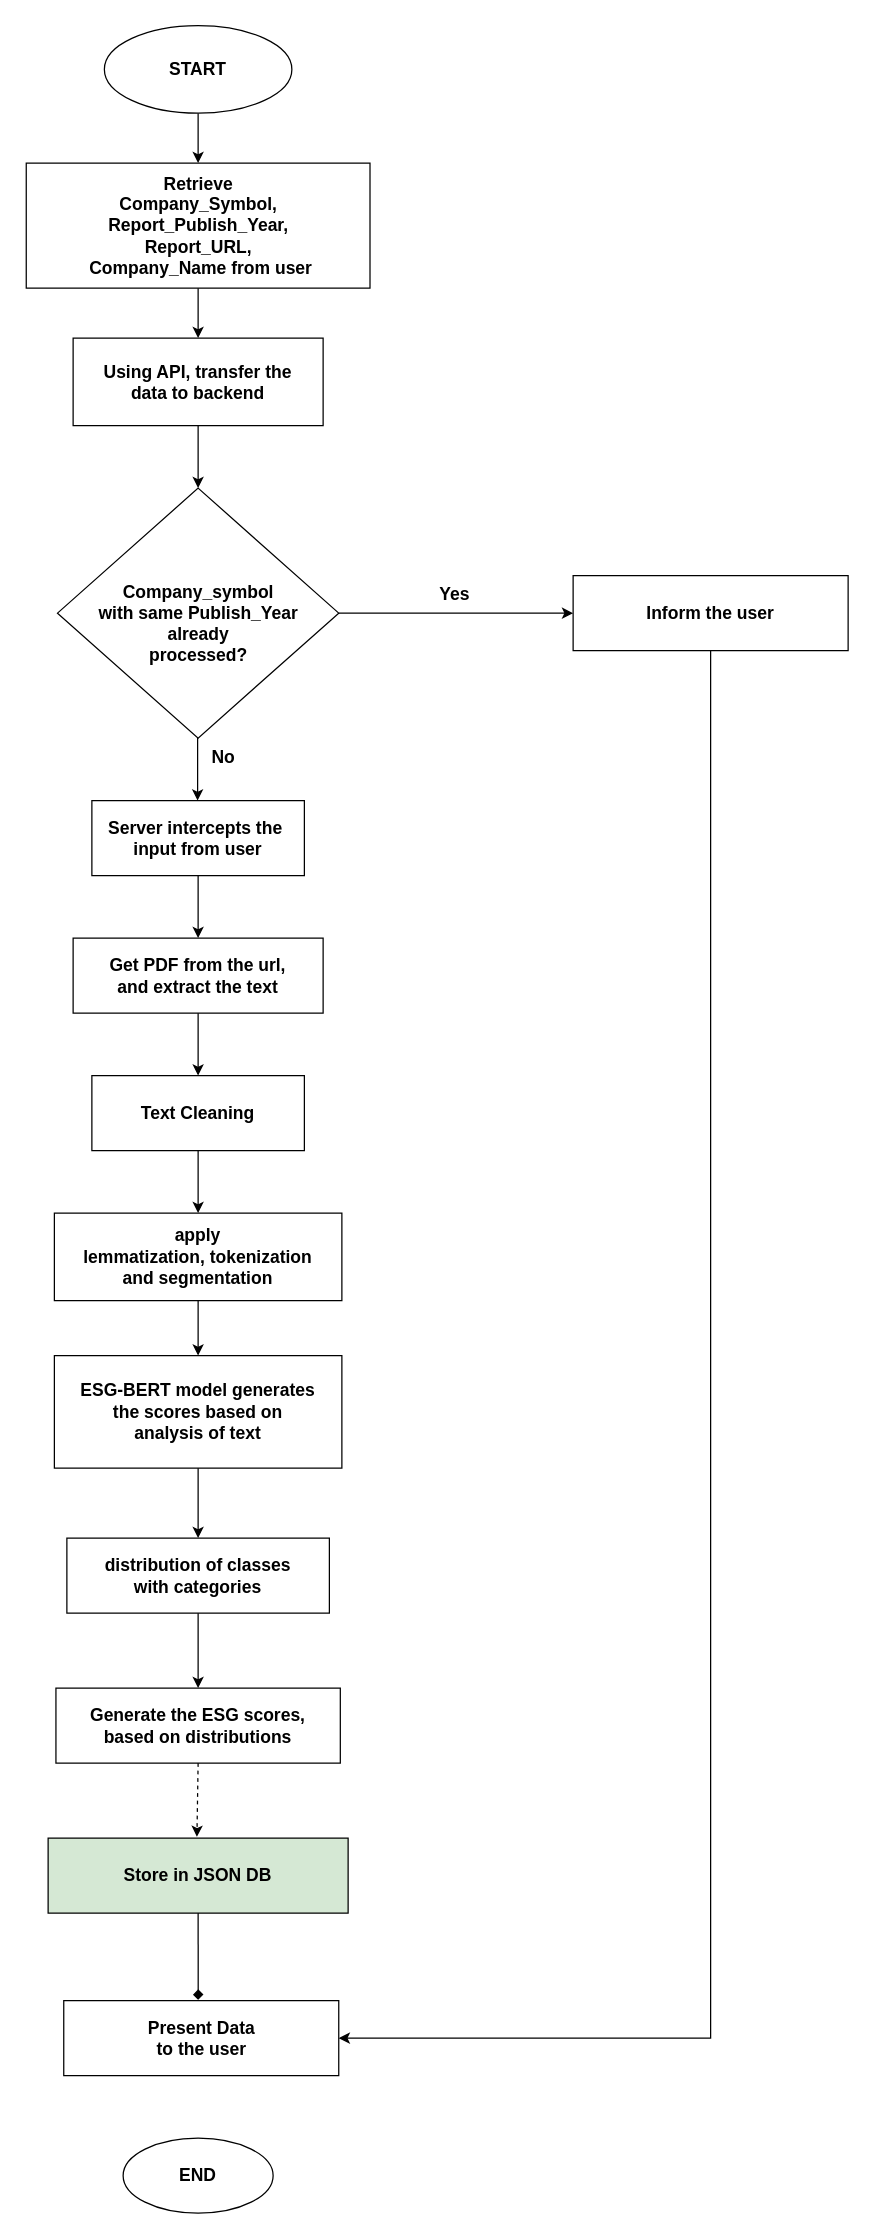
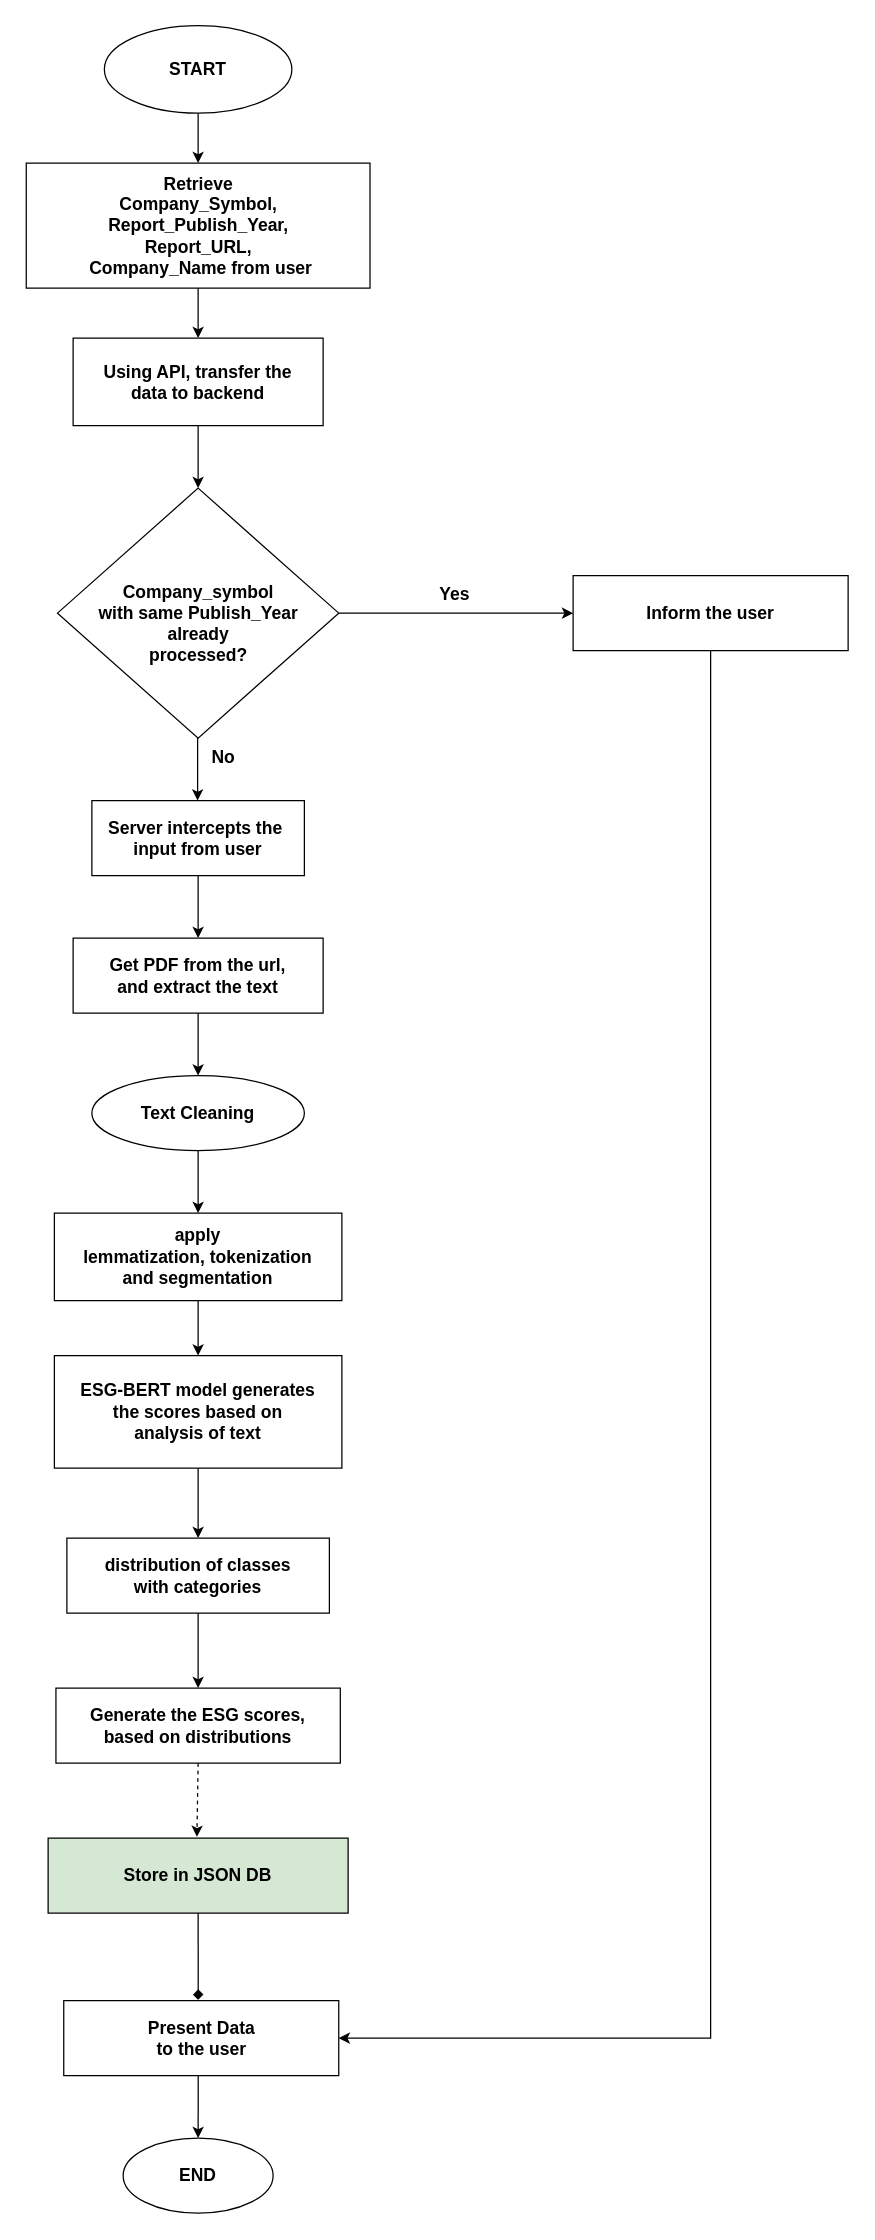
node "Text Cleaning": shape rectangle -> ellipse
edge "Present Data to the user" -> "END": added
